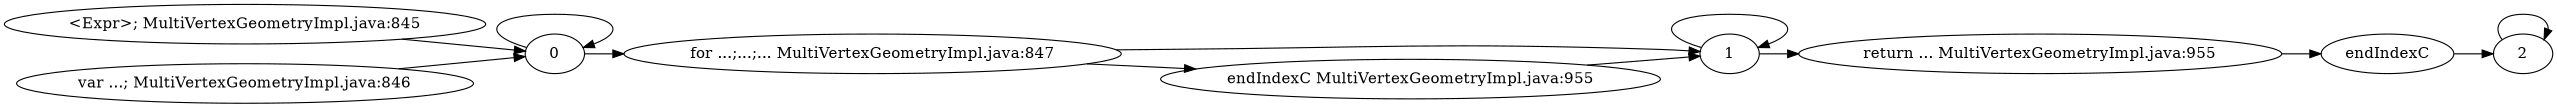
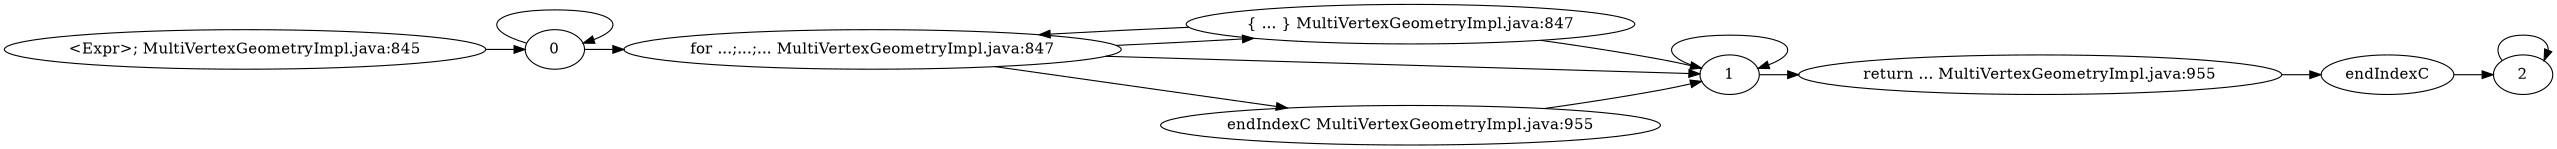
node "{ ... } MultiVertexGeometryImpl.java:847": added
node "var ...; MultiVertexGeometryImpl.java:846": removed
